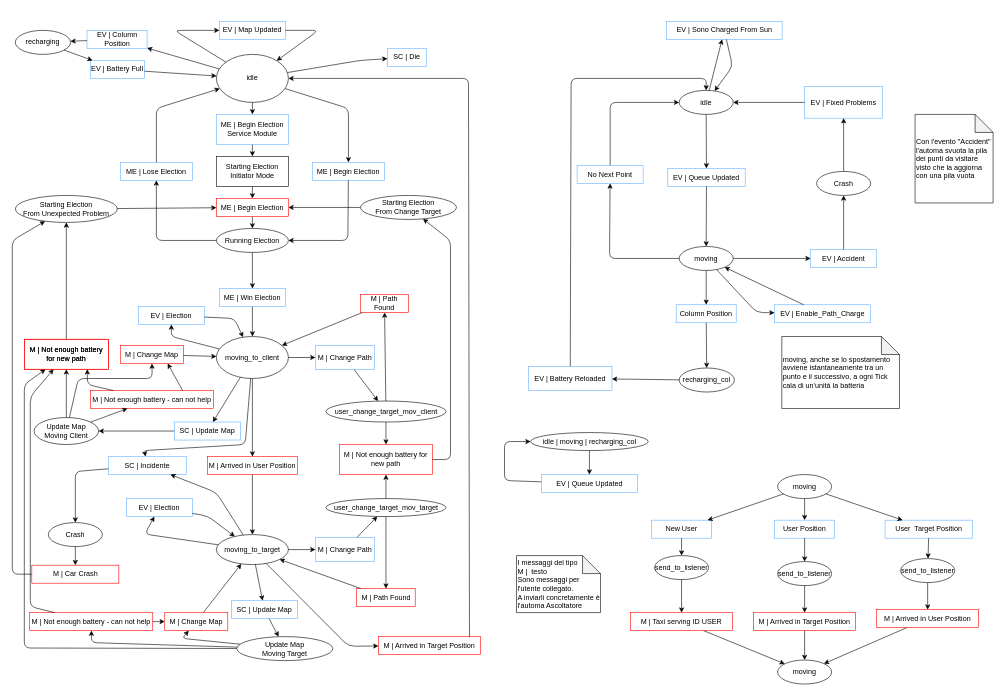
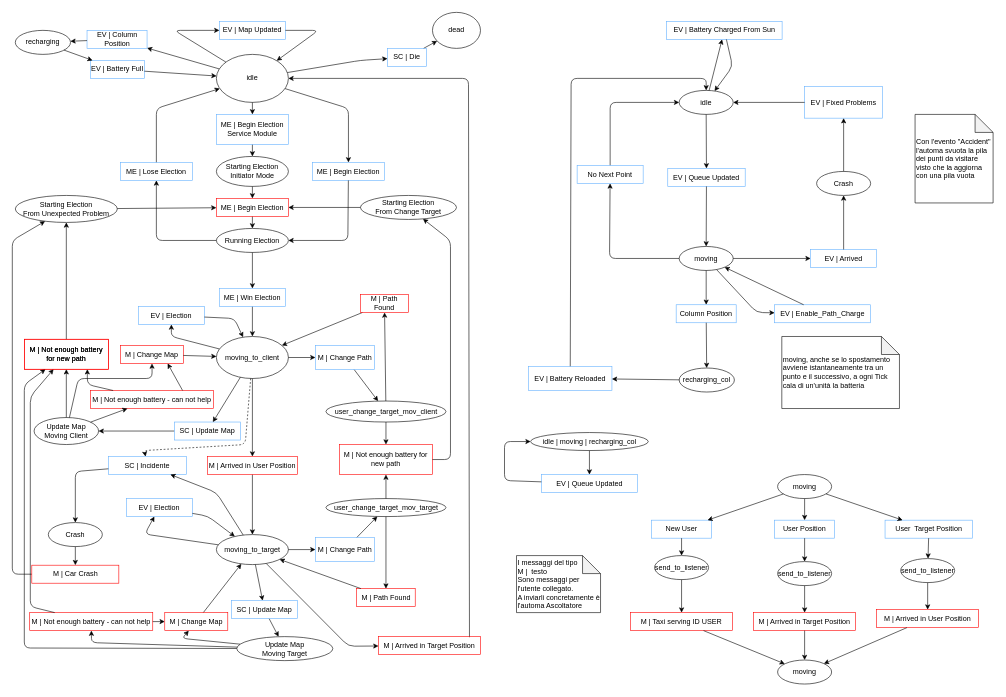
node "dead": added
node "EV | Sono Charged From Sun": label "EV | Sono Charged From Sun" -> "EV | Battery Charged From Sun"
edge "SC | Die" -> "dead": added
node "Starting Election Initiator Mode": shape rectangle -> ellipse
node "EV | Accident": label "EV | Accident" -> "EV | Arrived"
edge "moving_to_client" -> "SC | Incidente": style solid -> dashed
